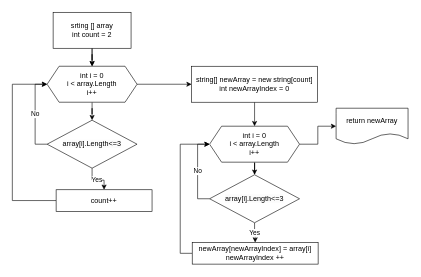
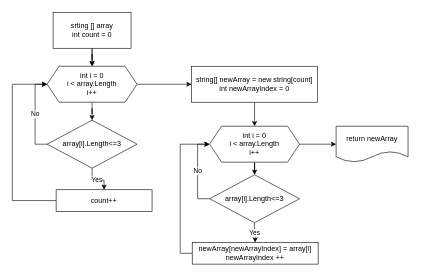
node "srting [] array int count = 2": label "srting [] array int count = 2" -> "srting [] array int count = 0"
node "return newArray": moved (372, 126) -> (372, 144)
